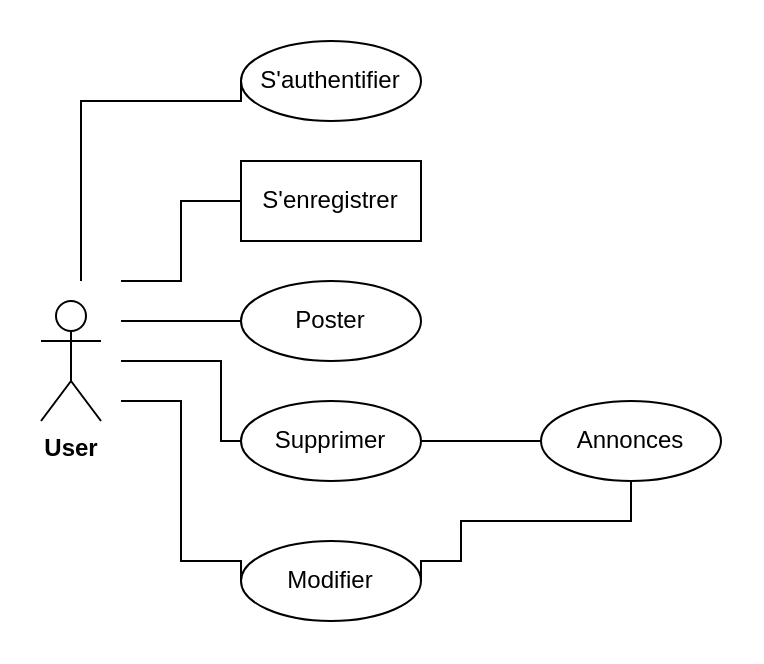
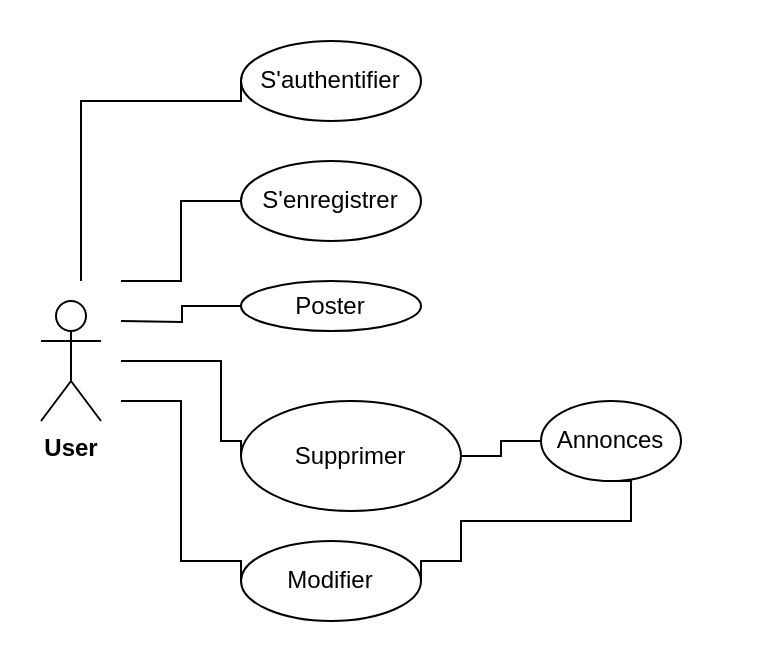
node "S'enregistrer": shape rectangle -> ellipse
node "Poster": size 180x80 -> 180x50
node "Supprimer": size 180x80 -> 220x110
node "Annonces": size 180x80 -> 140x80
